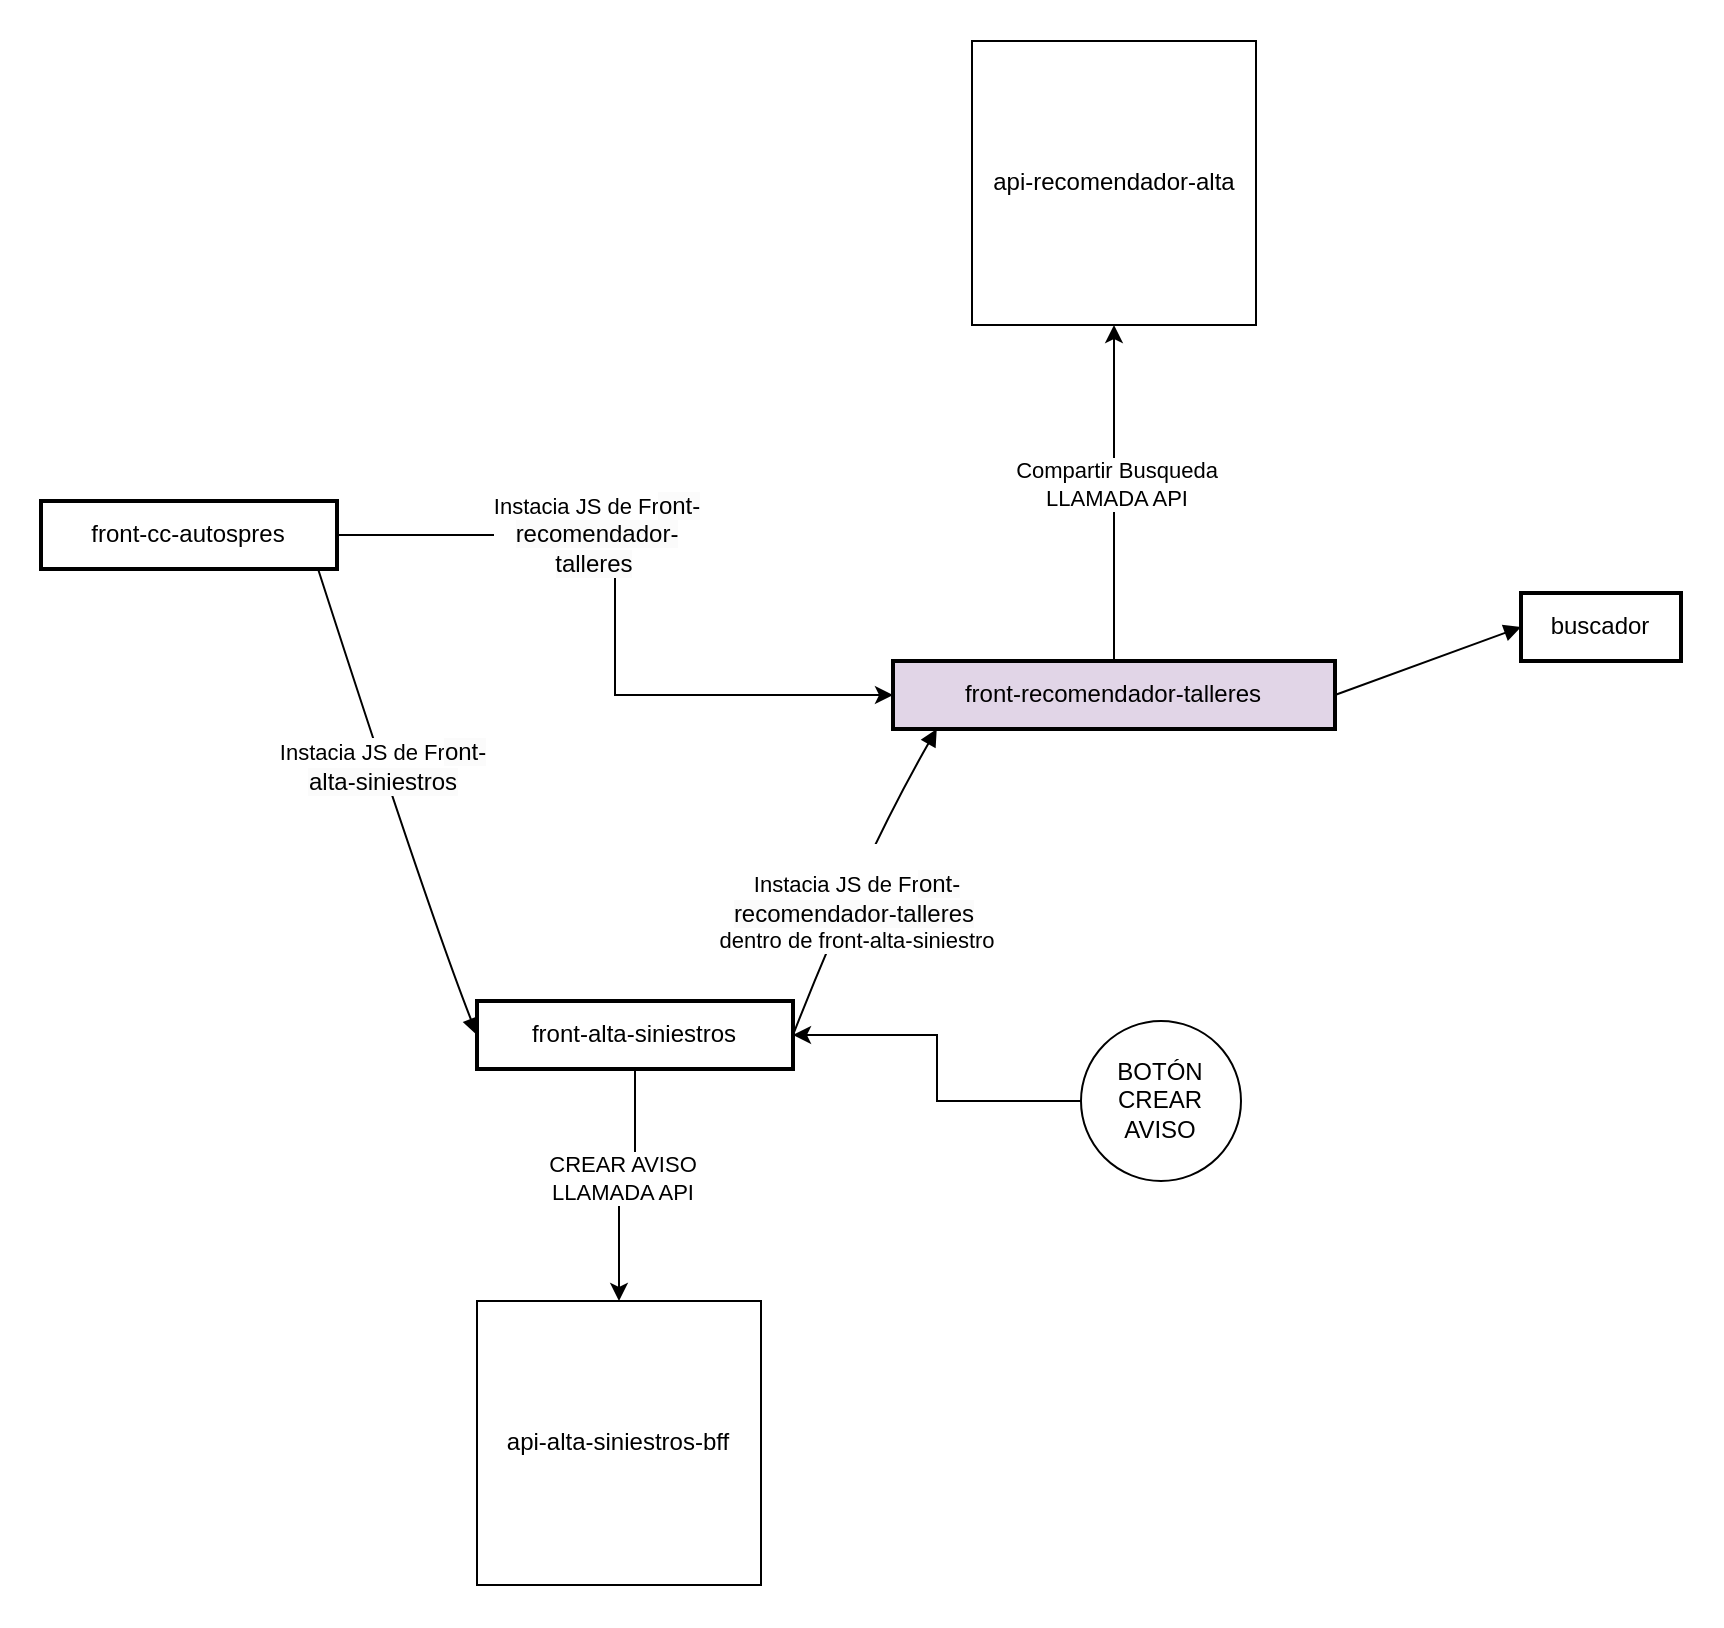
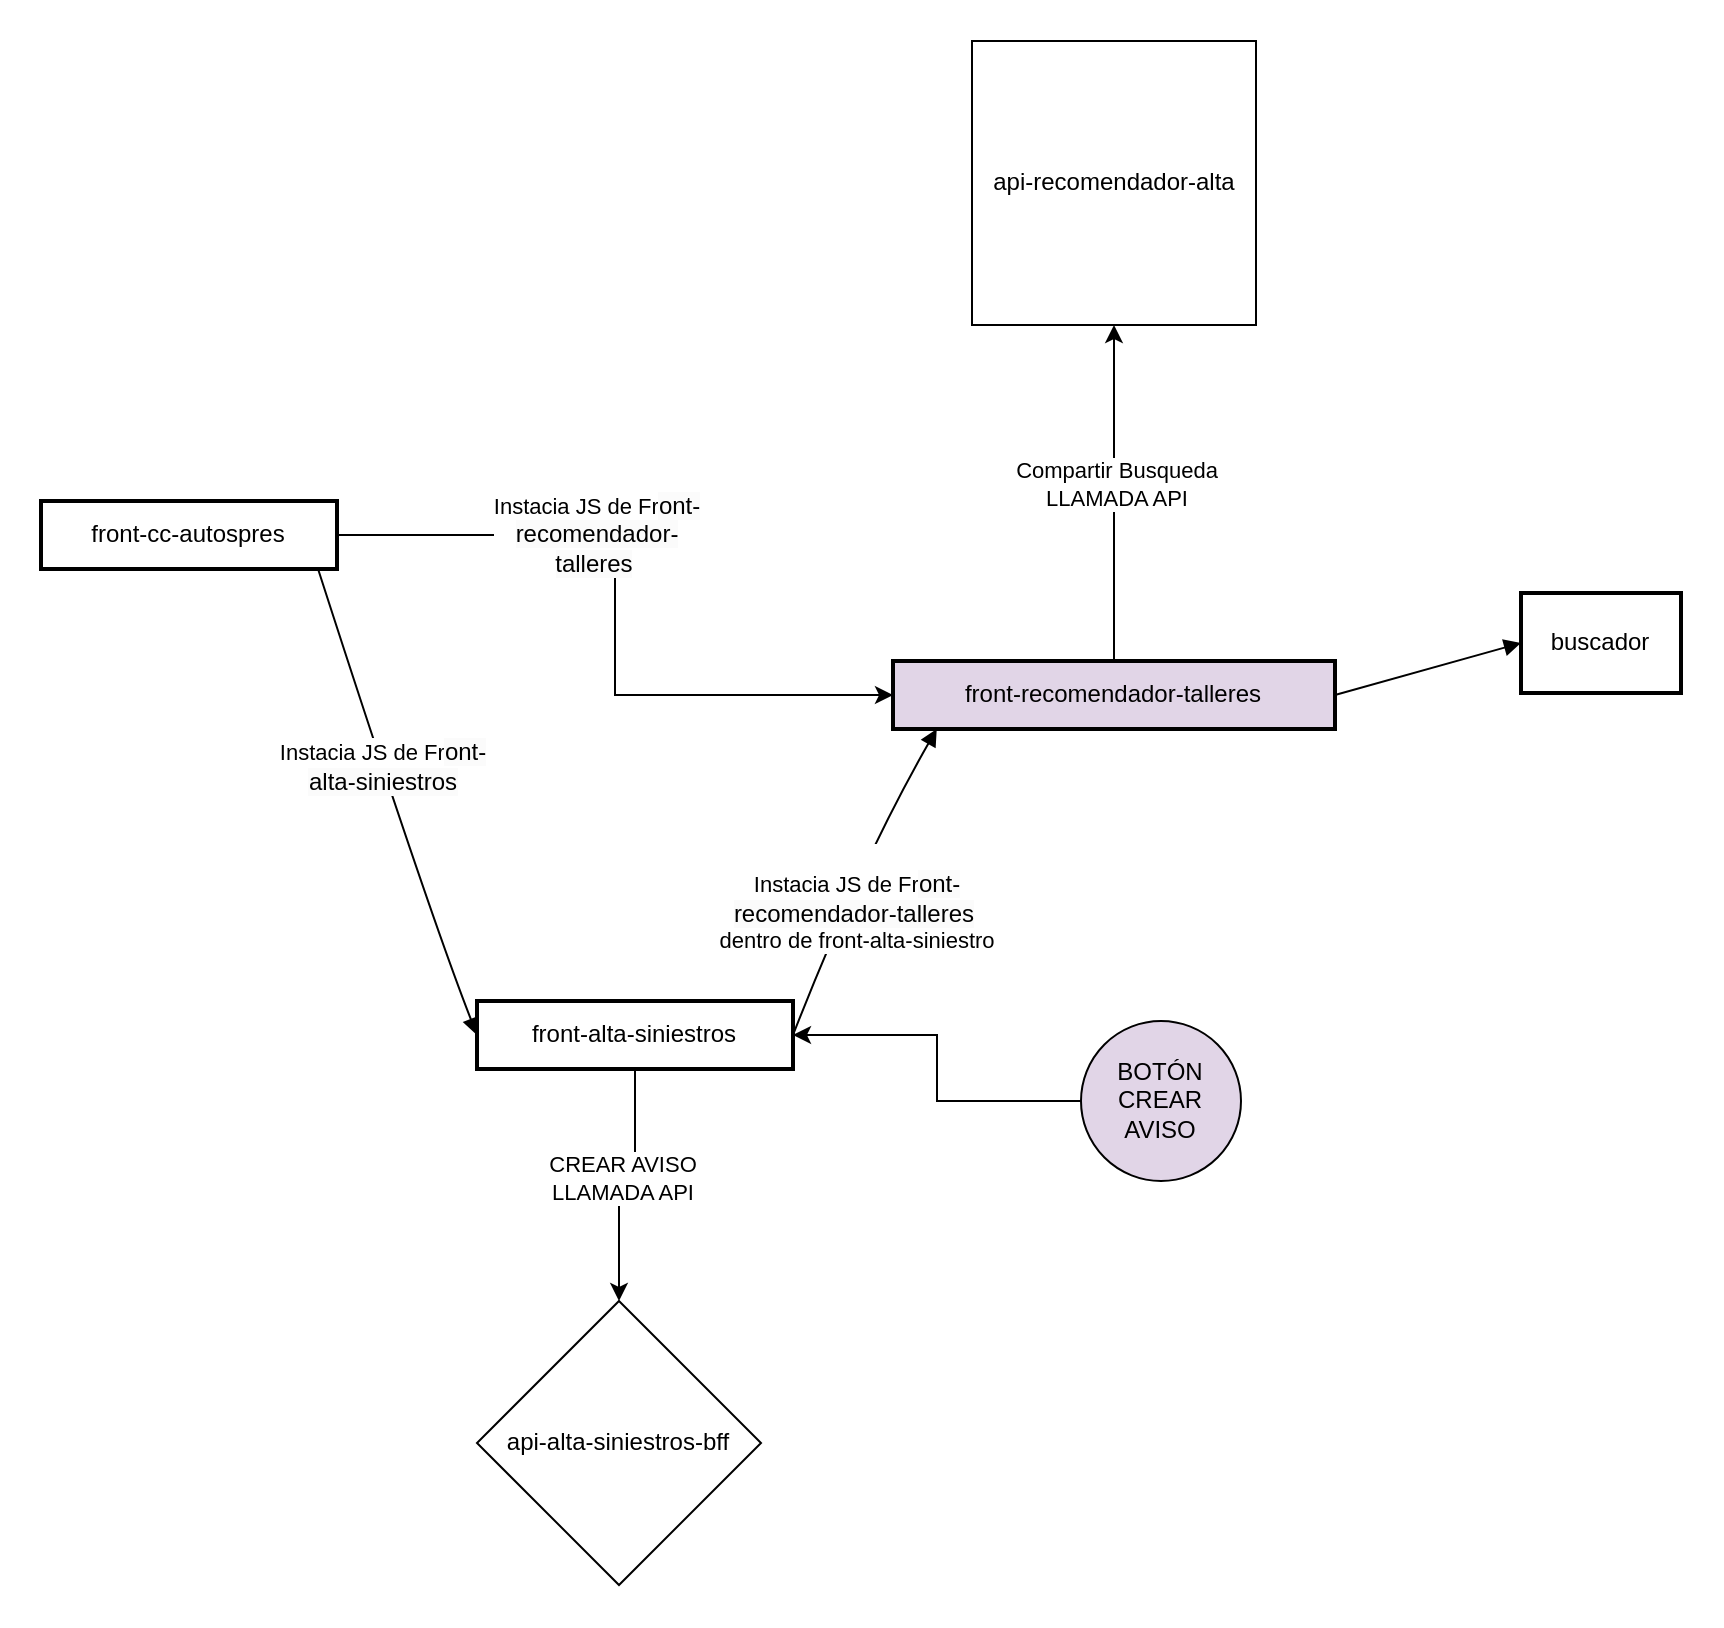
node "buscador": size 160x68 -> 160x100
node "BOTÓN CREAR AVISO": fillcolor #ffffff -> #e1d5e7
node "api-alta-siniestros-bff": shape rectangle -> diamond
